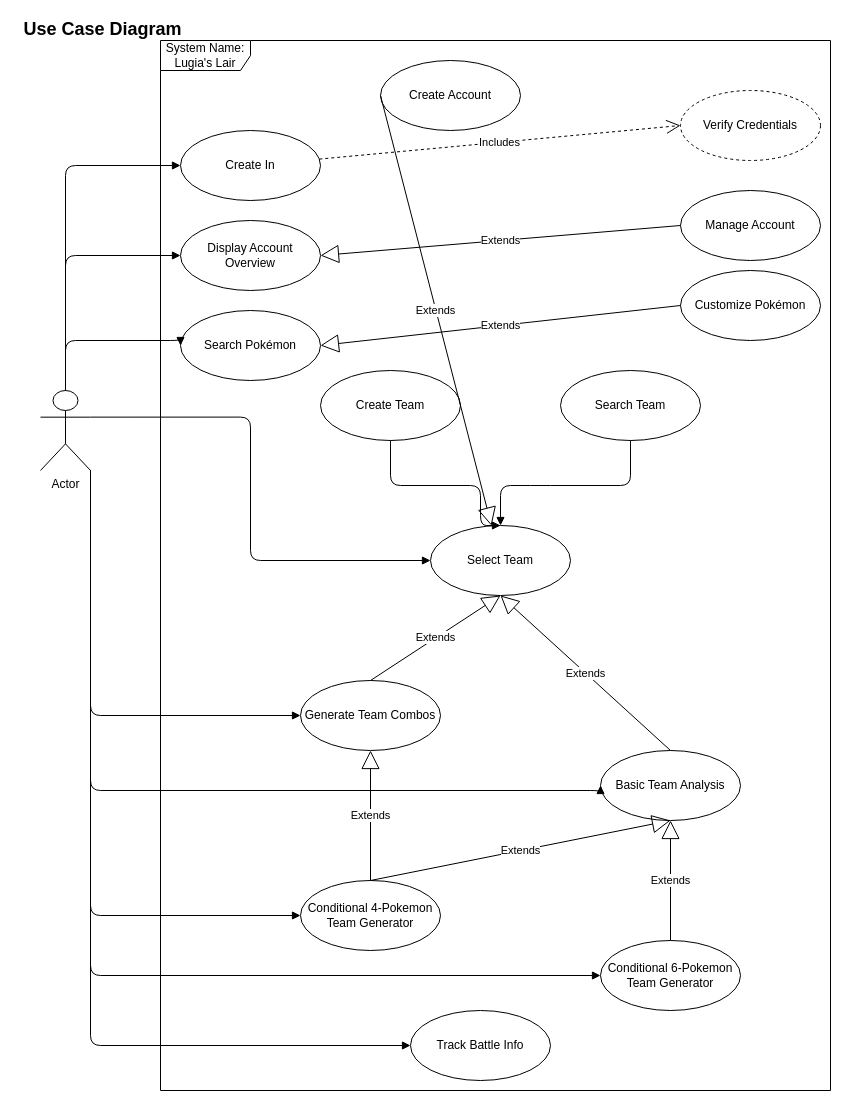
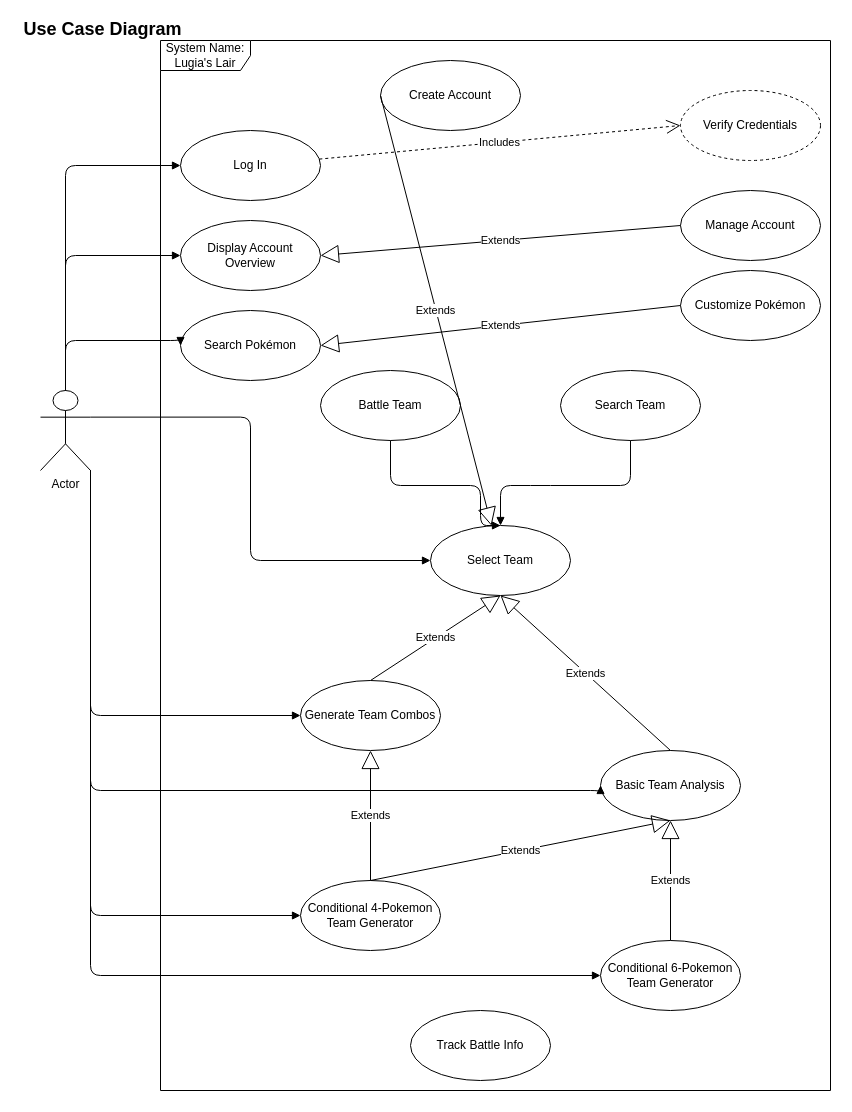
node "Create In": label "Create In" -> "Log In"
node "Create Team": label "Create Team" -> "Battle Team"
edge "Actor" -> "Track Battle Info": removed
